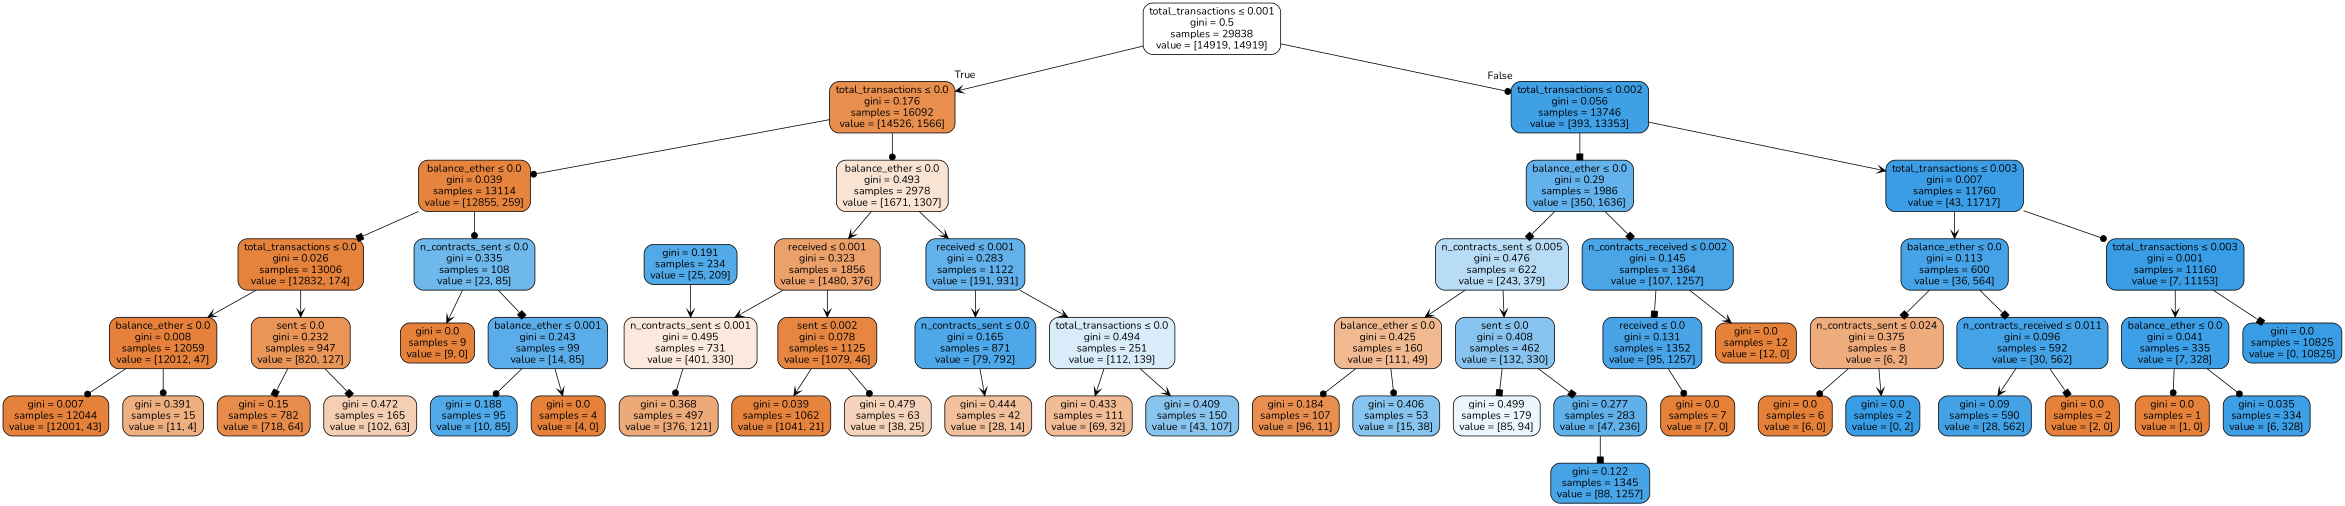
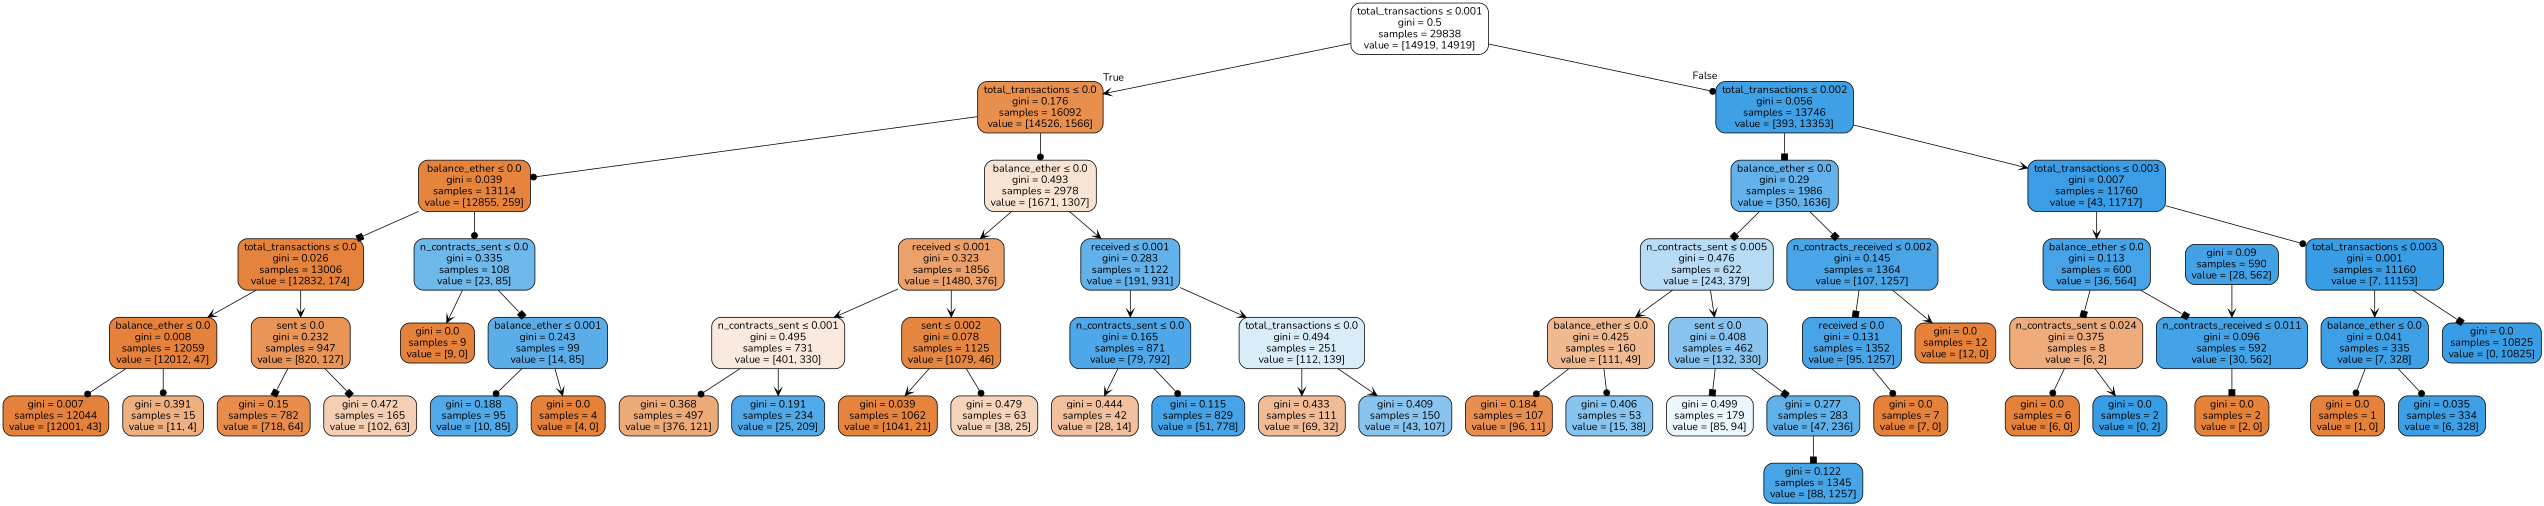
edge "gini = 0.191" -> "n_contracts_sent ≤ 0.001": reversed
edge "n_contracts_received ≤ 0.011" -> "gini = 0.09": reversed
node "gini = 0.115": added
